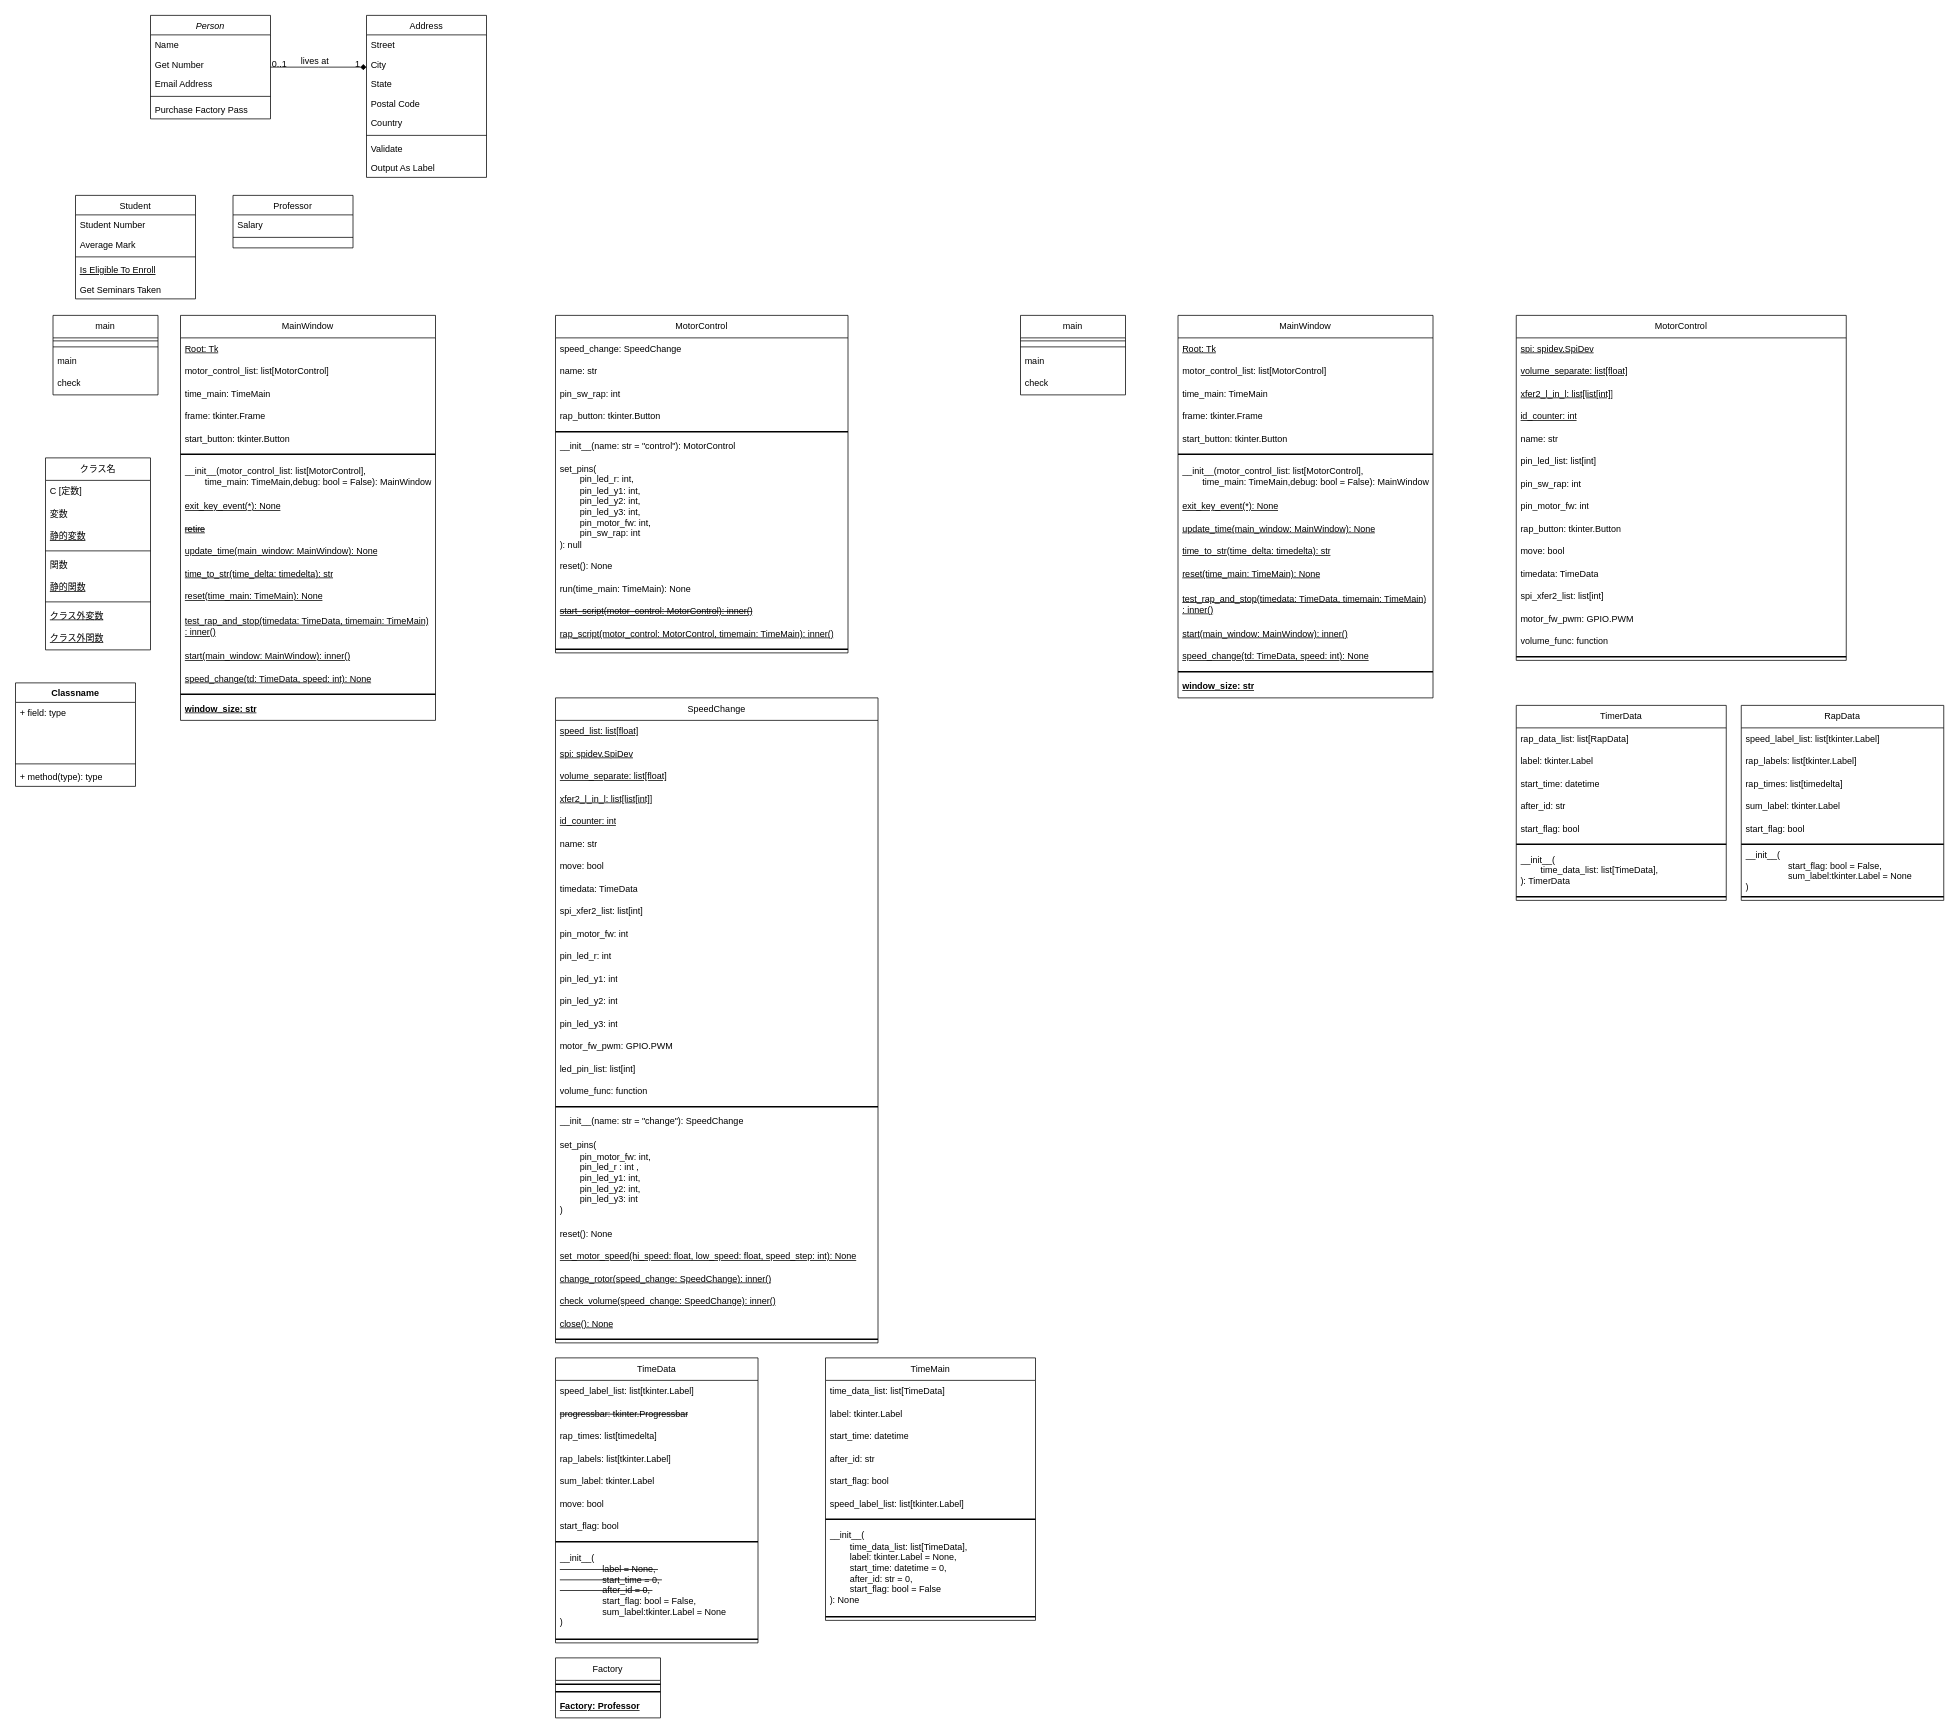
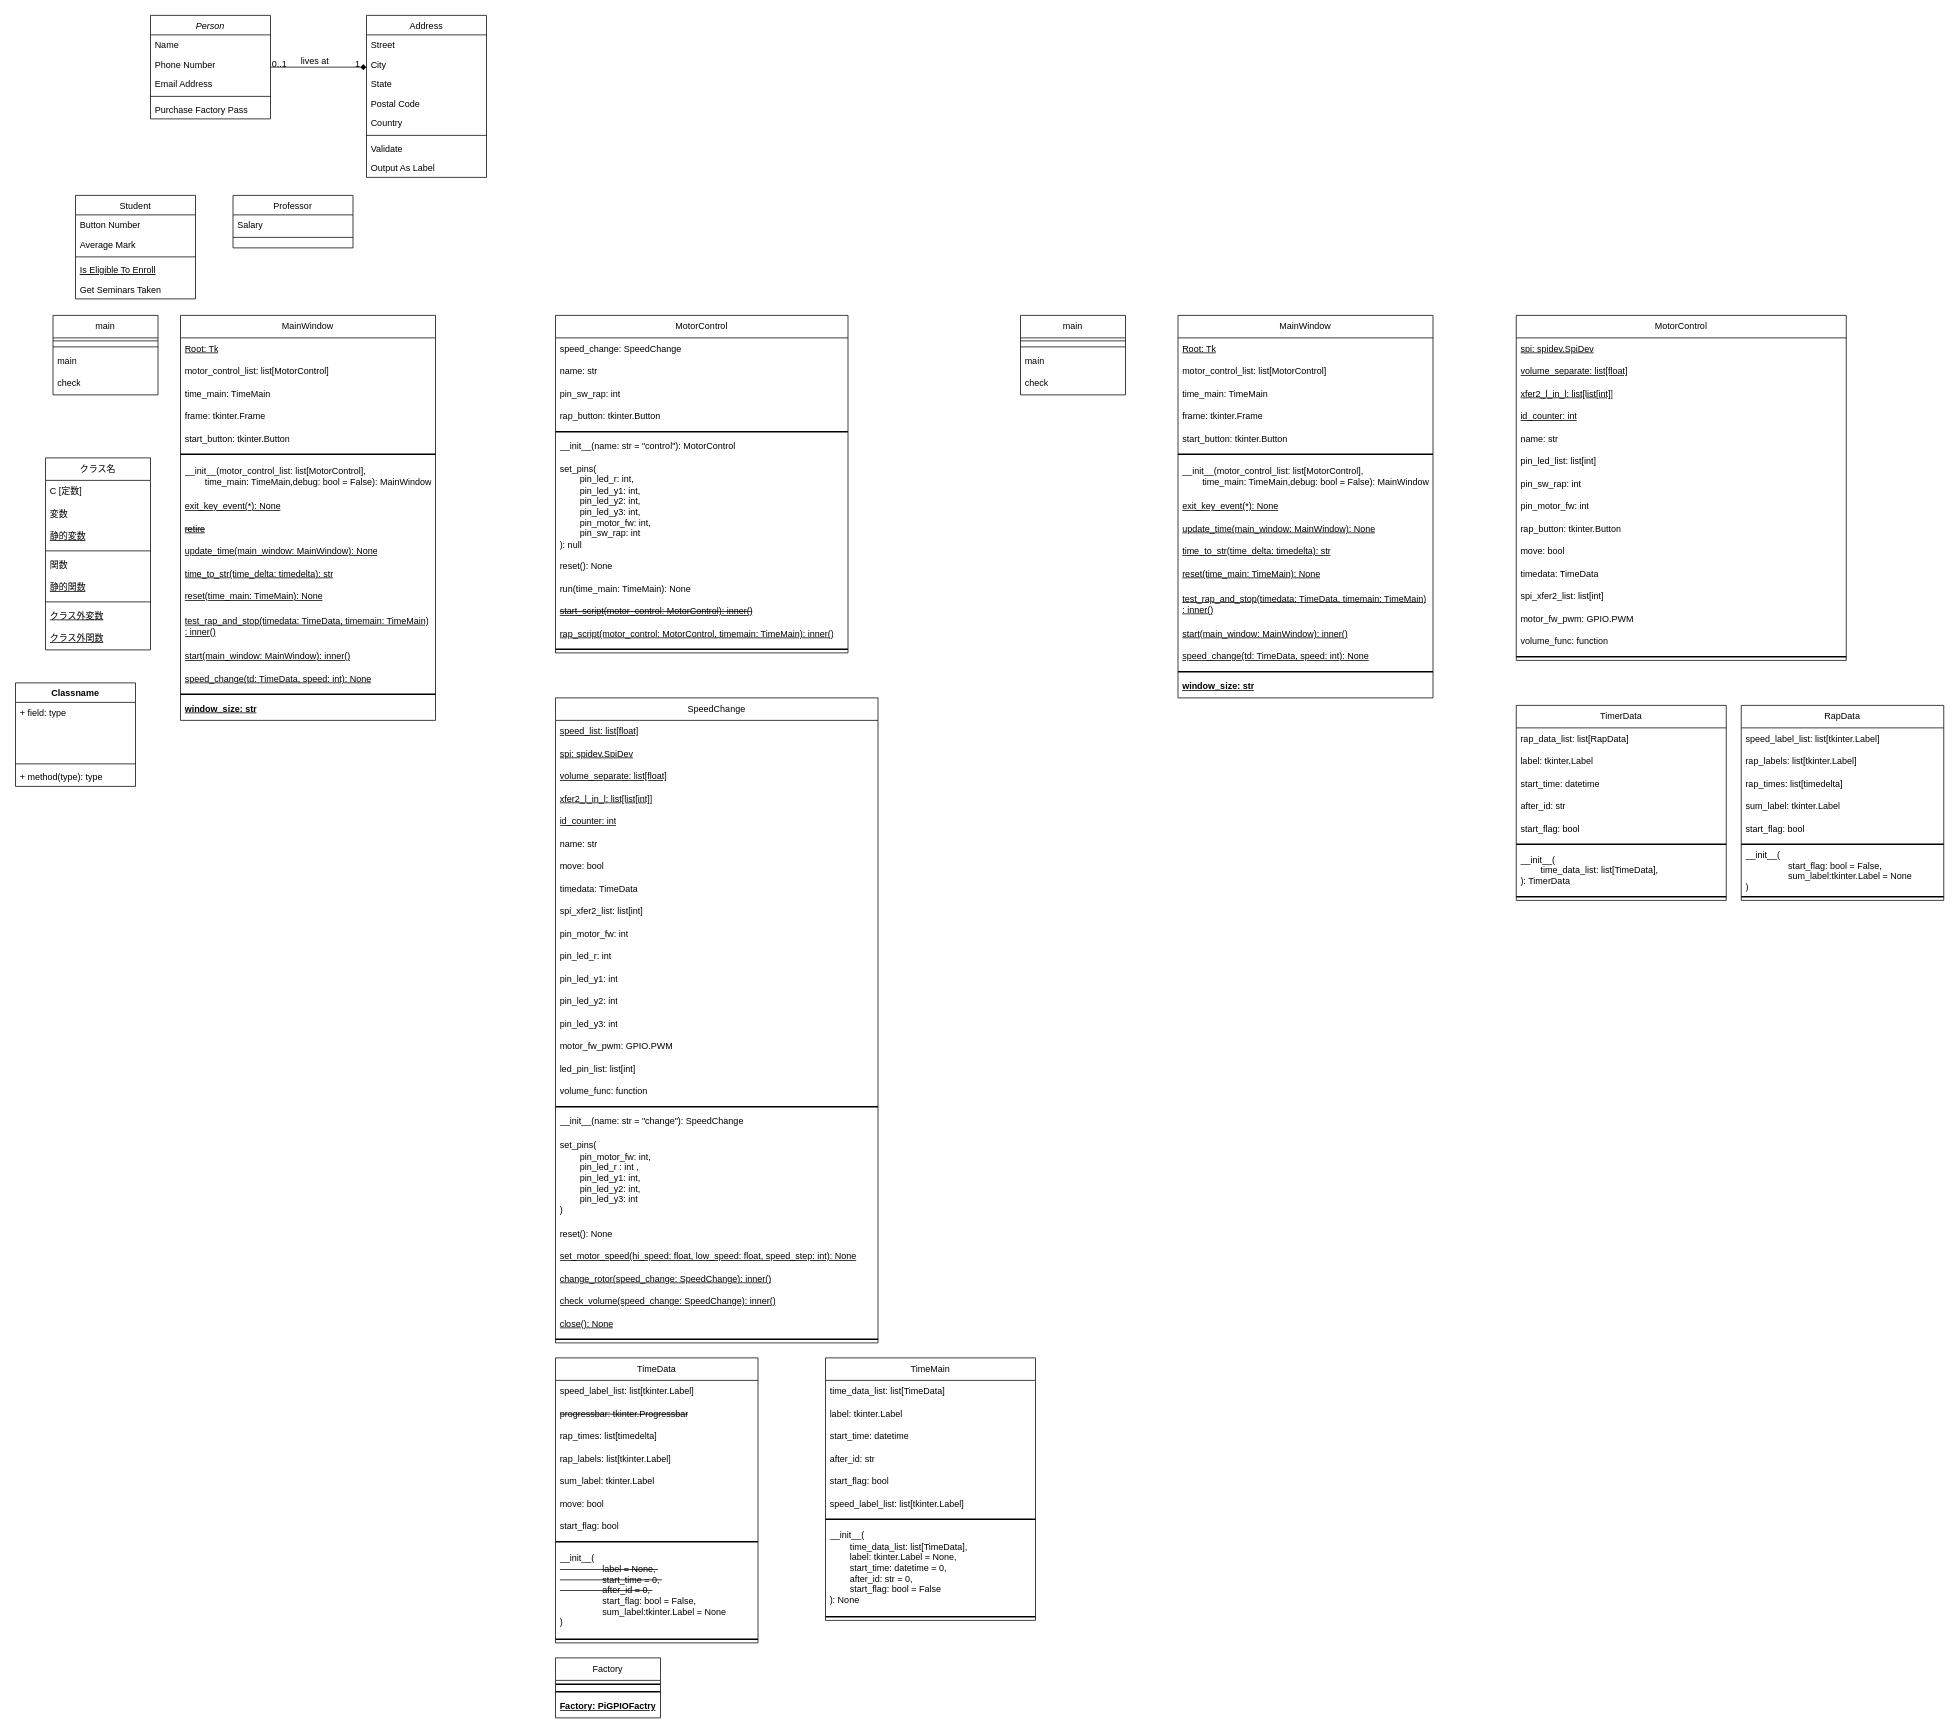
node "Get Number": label "Get Number" -> "Phone Number"
node "Student Number": label "Student Number" -> "Button Number"
node "Factory: Professor": label "Factory: Professor" -> "Factory: PiGPIOFactry"
